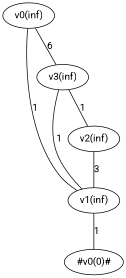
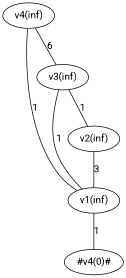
node "v0(inf)": label "v0(inf)" -> "v4(inf)"
node "#v0(0)#": label "#v0(0)#" -> "#v4(0)#"
